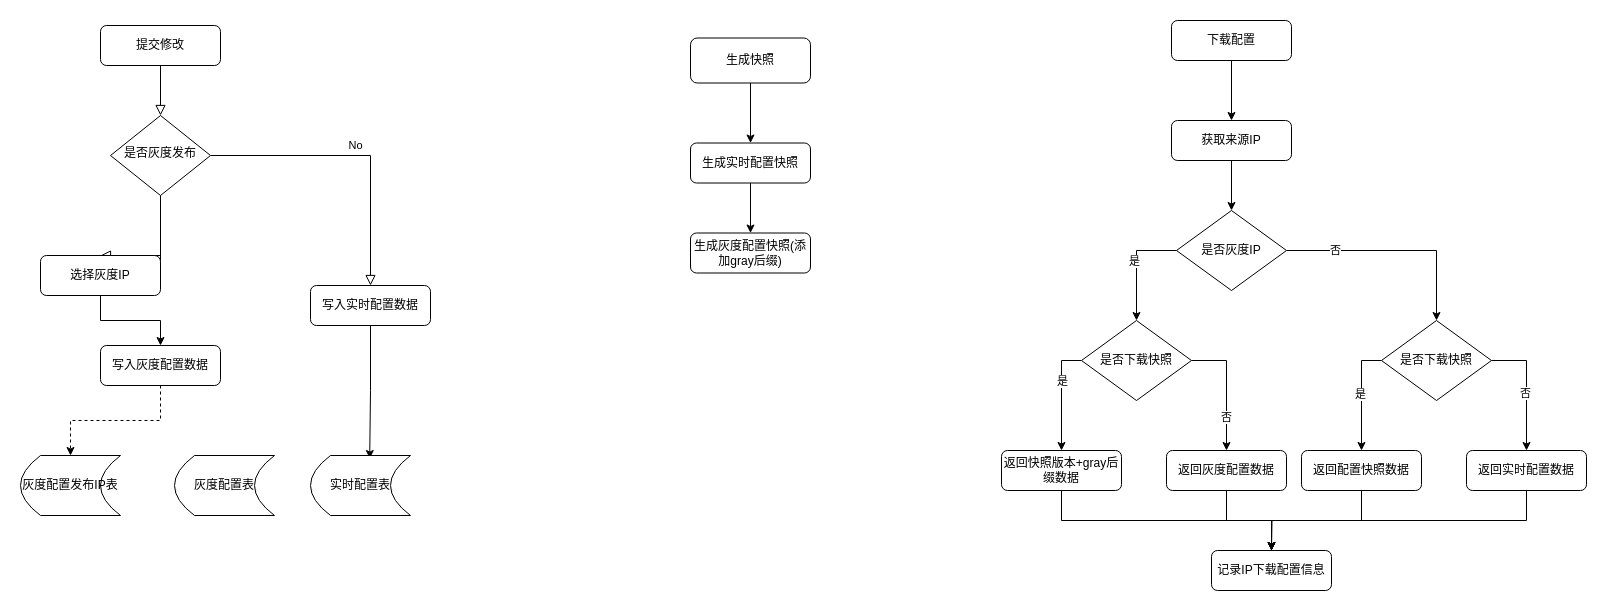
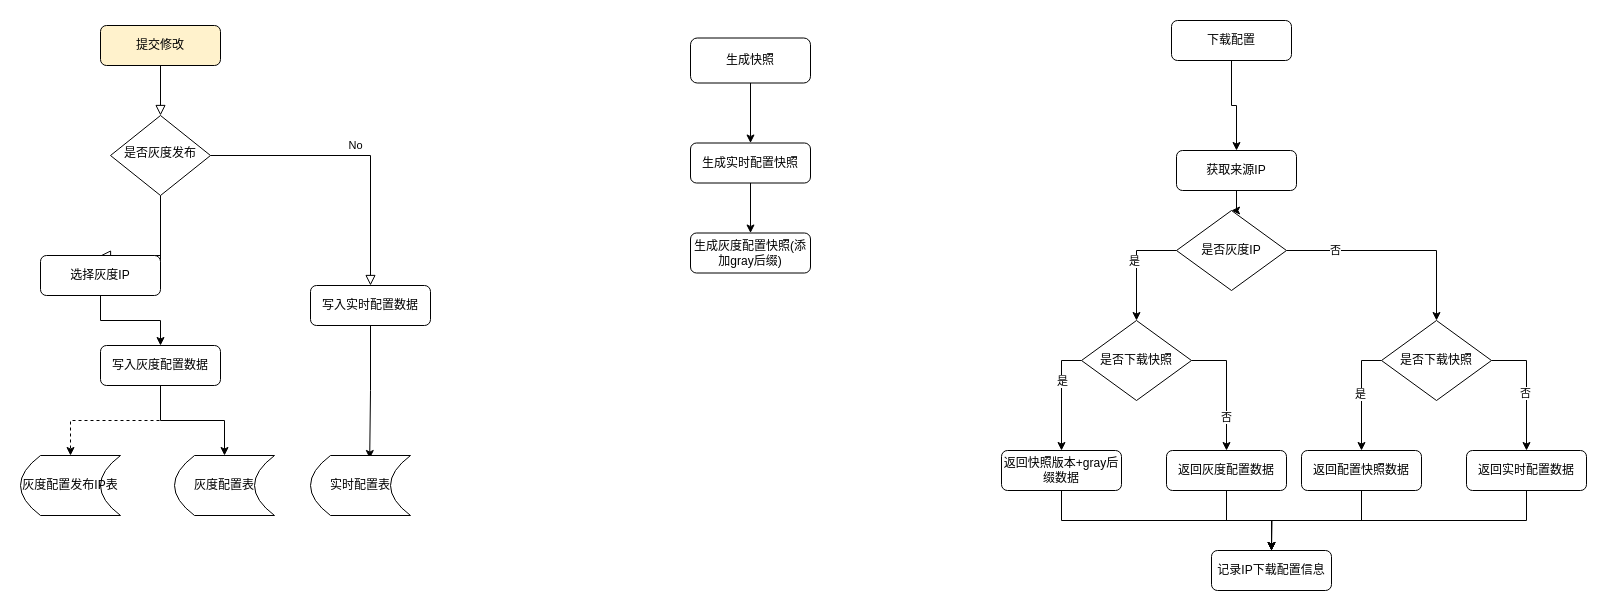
node "提交修改": fillcolor #ffffff -> #fff2cc
node "获取来源IP": moved (1232, 141) -> (1237, 171)
edge "写入灰度配置数据" -> "灰度配置表": added
